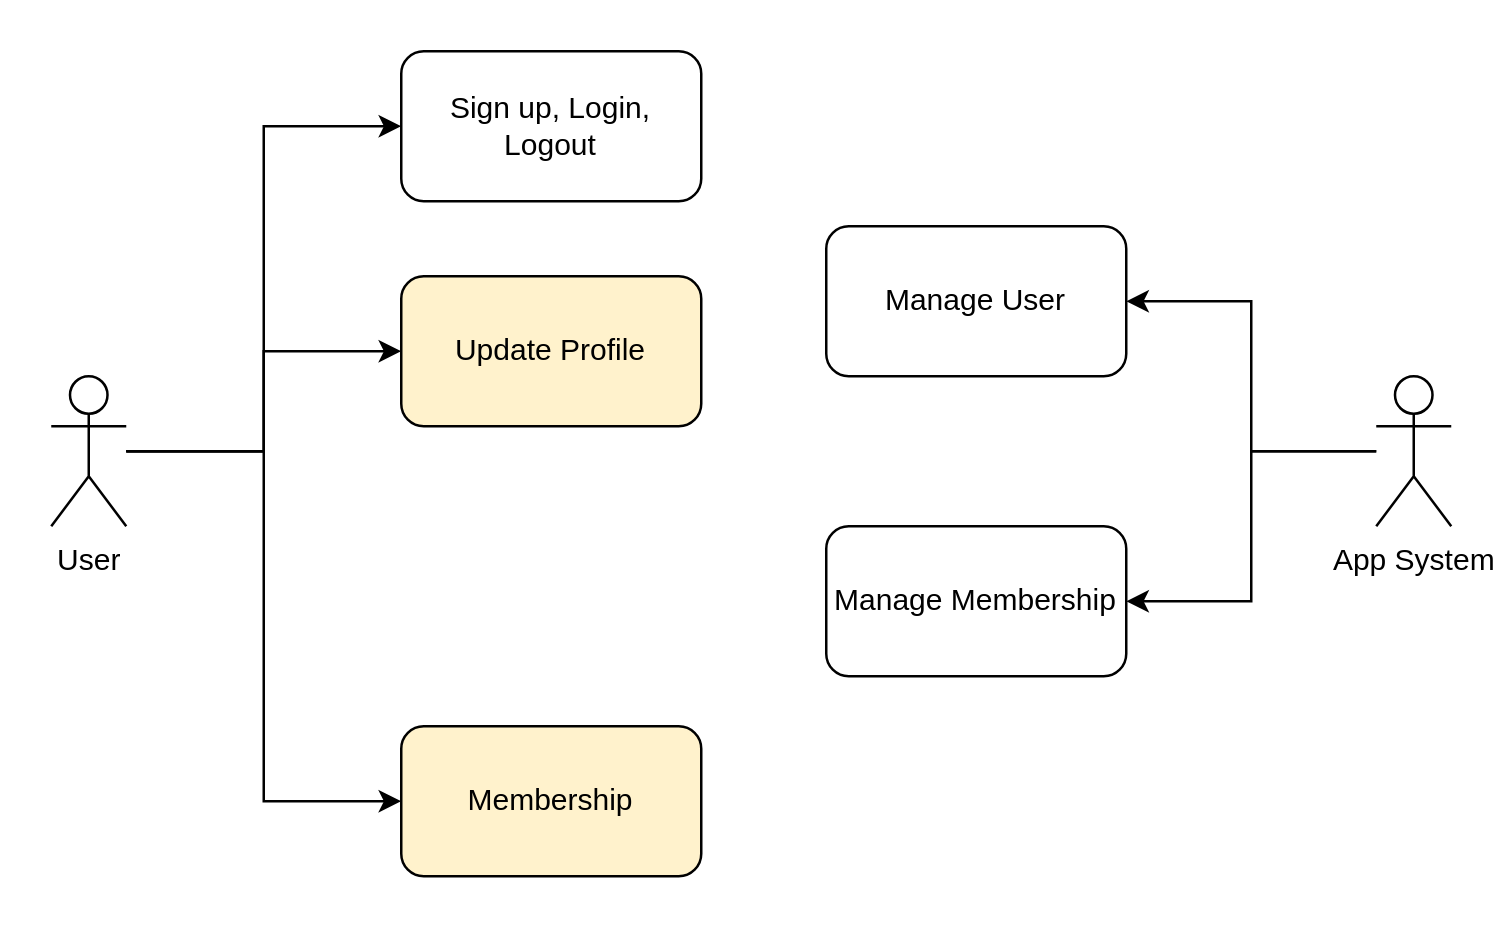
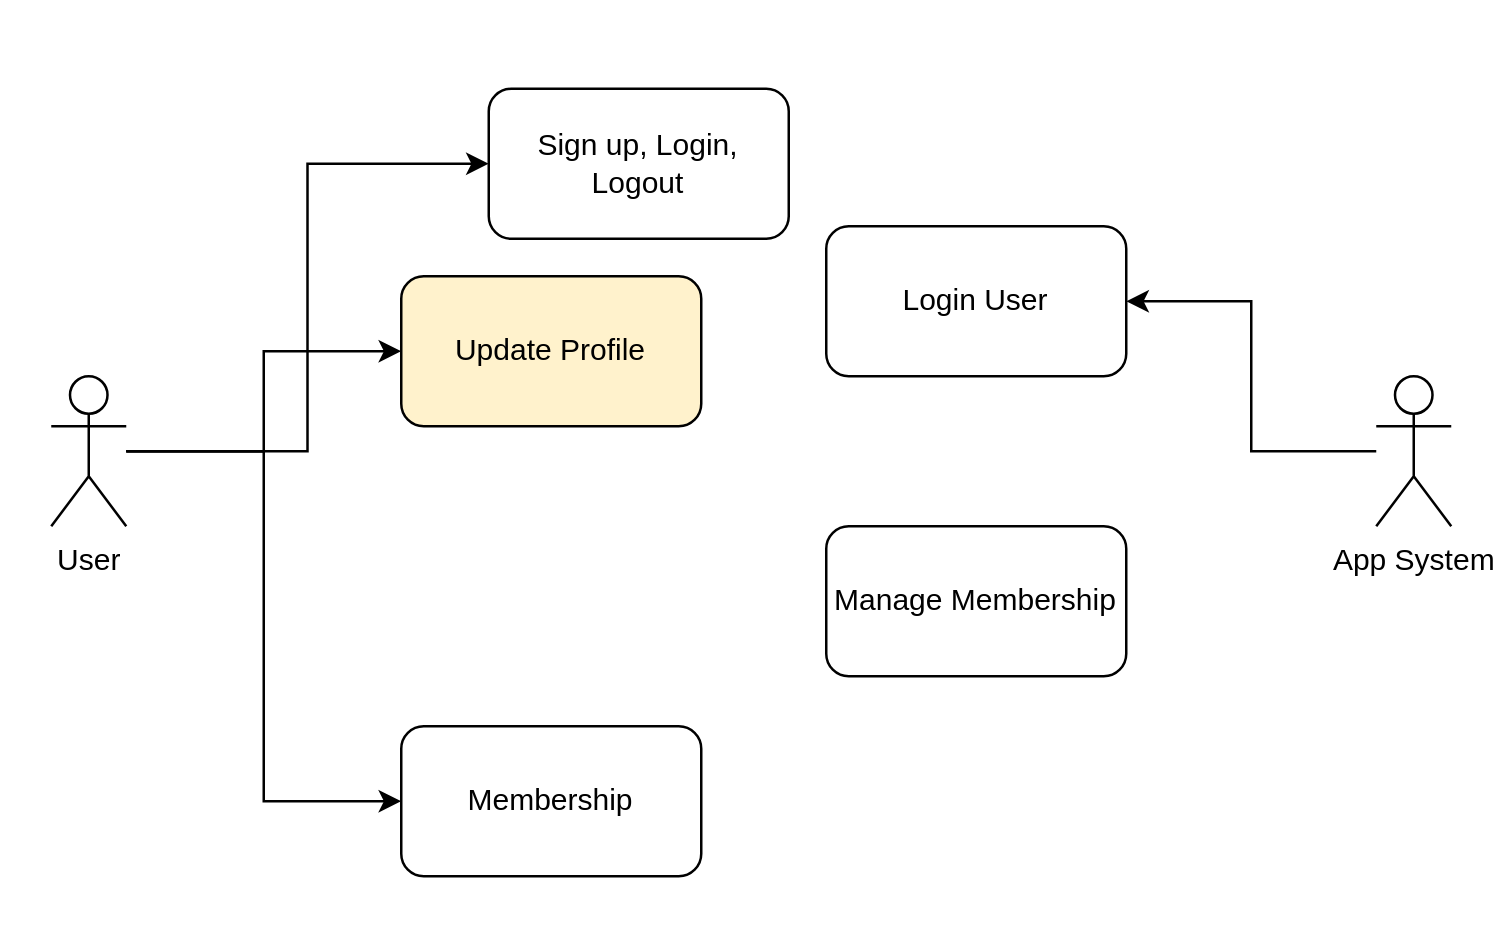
node "Sign up, Login, Logout": moved (551, 126) -> (639, 164)
node "Manage User": label "Manage User" -> "Login User"
edge "App System" -> "Manage Membership": removed
node "Membership": fillcolor #fff2cc -> #ffffff
